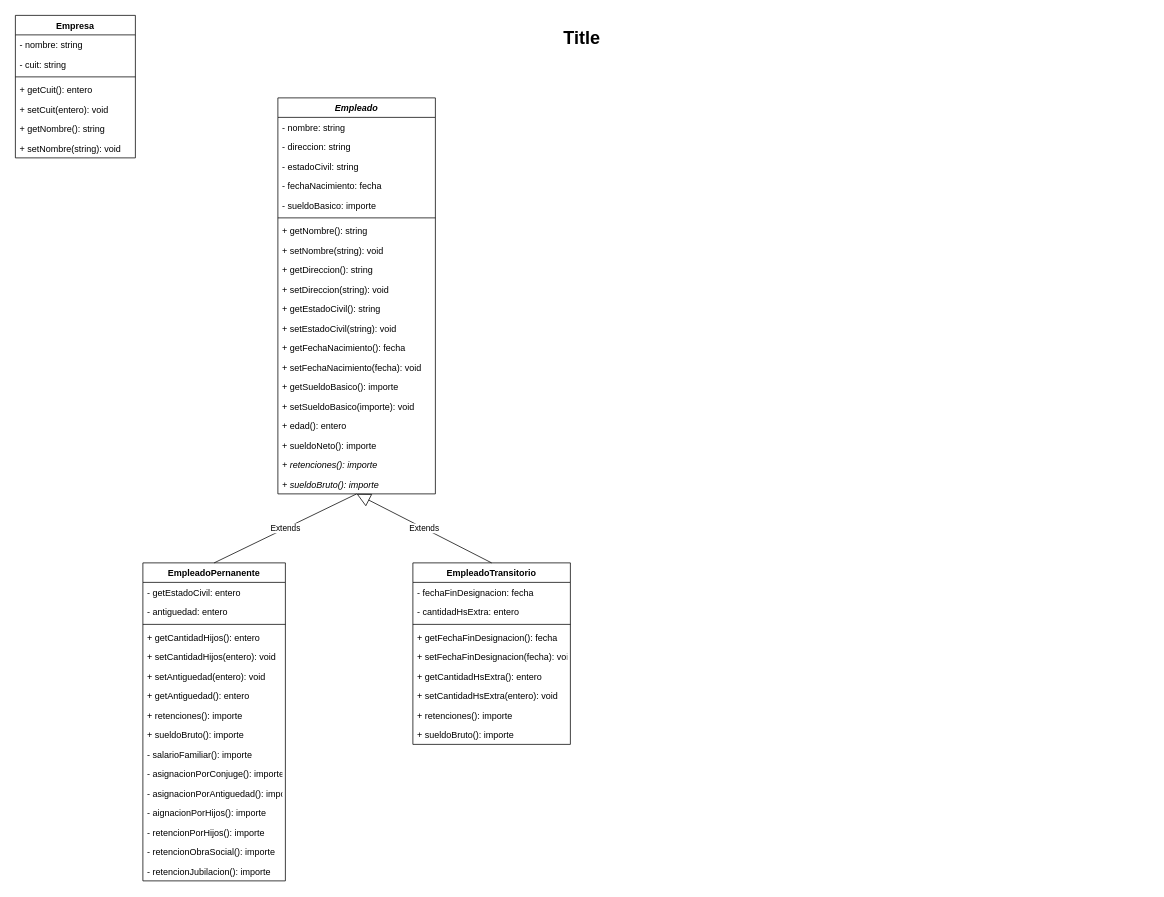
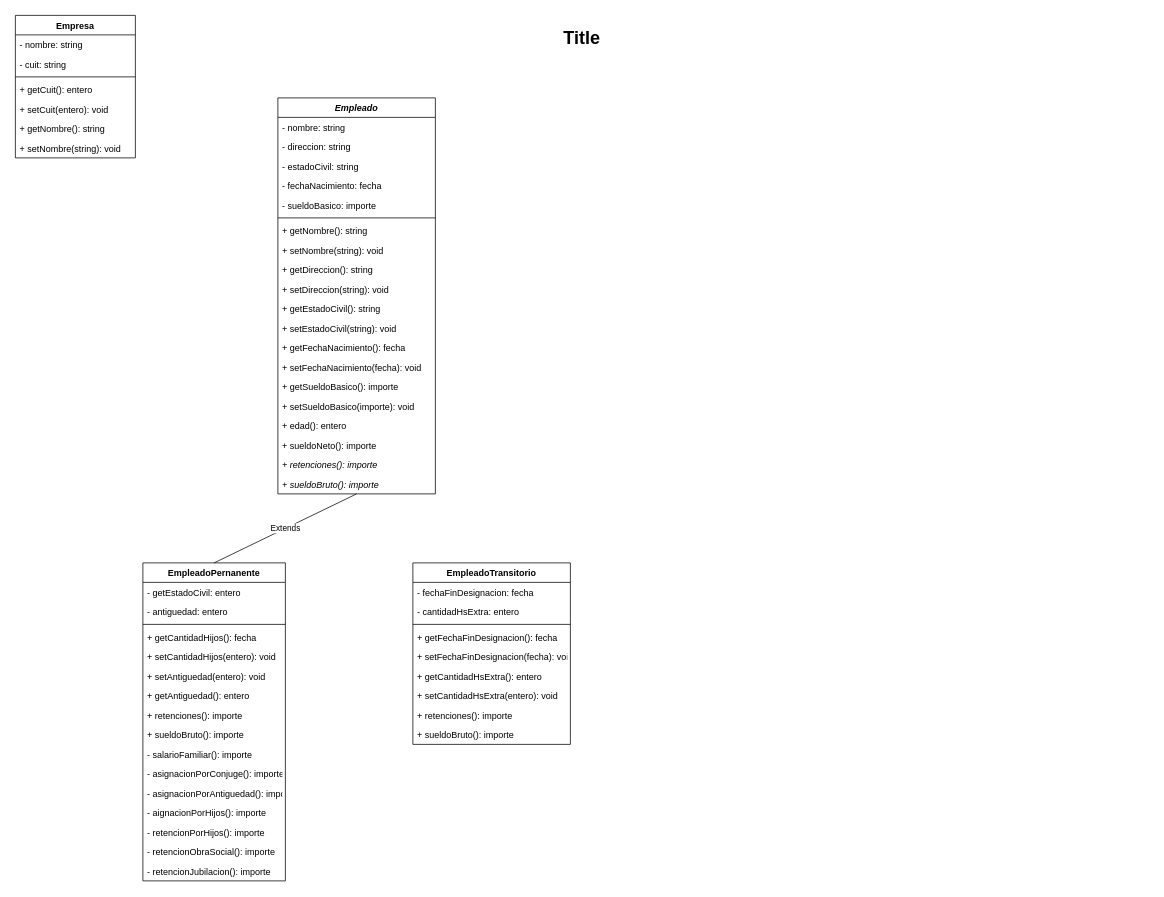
edge "EmpleadoTransitorio" -> "Empleado": removed, label "Extends"
node "+ getCantidadHijos(): entero": label "+ getCantidadHijos(): entero" -> "+ getCantidadHijos(): fecha"
